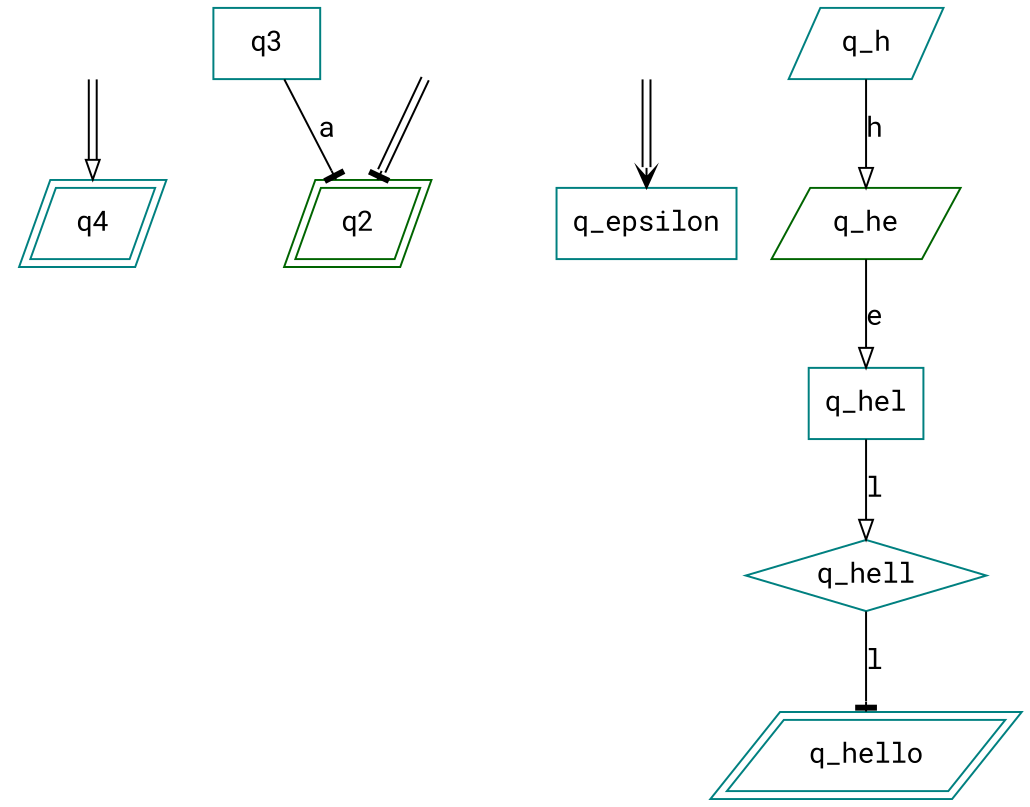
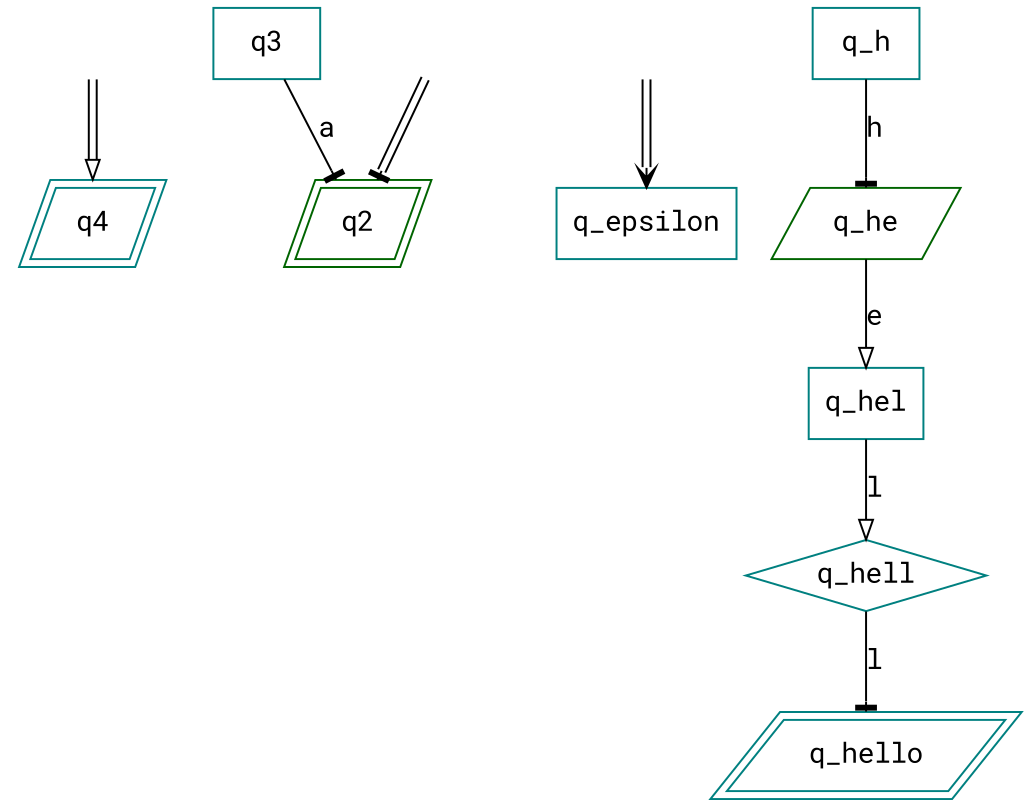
node "q_h": shape parallelogram -> box
edge "q_h" -> "q_he": arrowhead onormal -> tee
